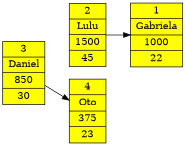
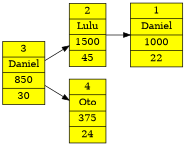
node "1": text "Gabriela" -> "Daniel"
edge "3" -> "2": added
node "4": text "23" -> "24"
